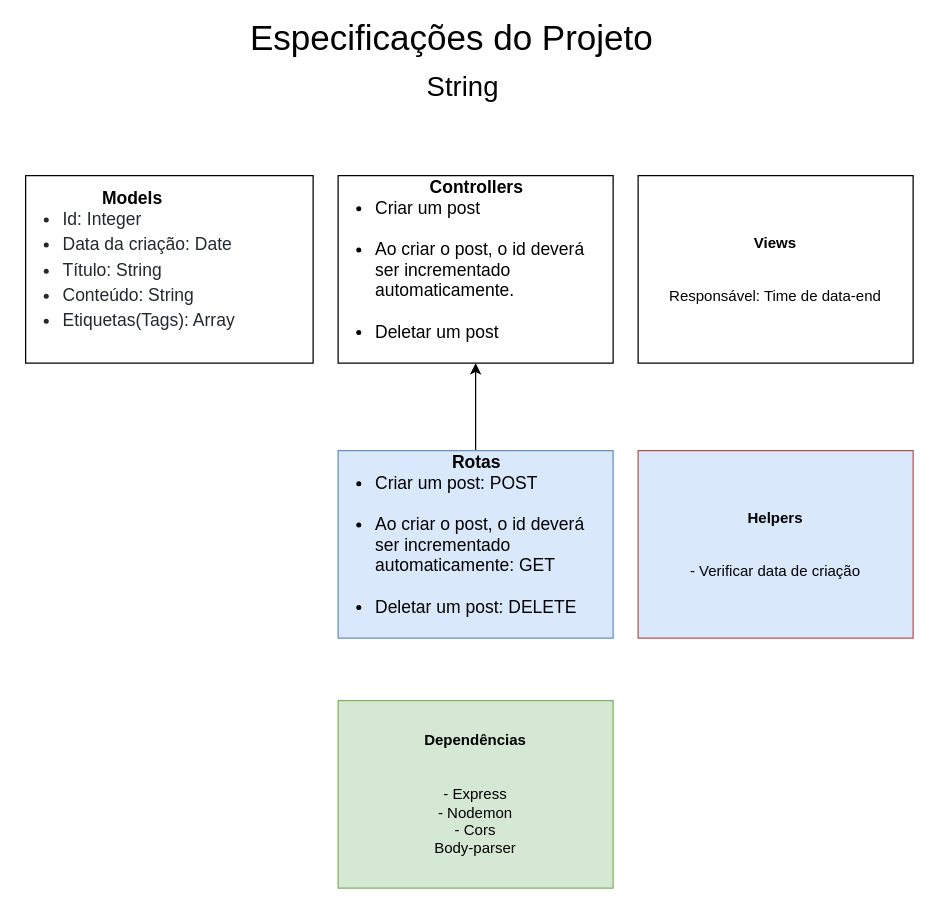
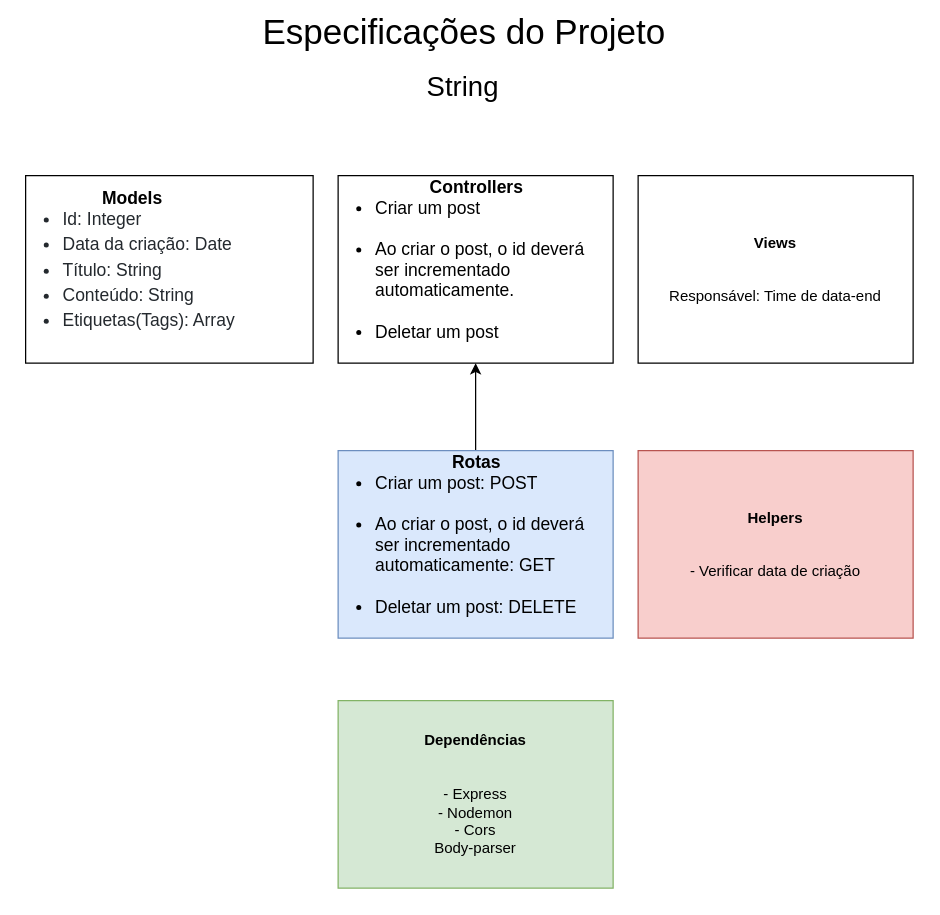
node "Especificações do Projeto": moved (457, 38) -> (469, 32)
node "Helpers - Verificar data de criação": fillcolor #dae8fc -> #f8cecc
